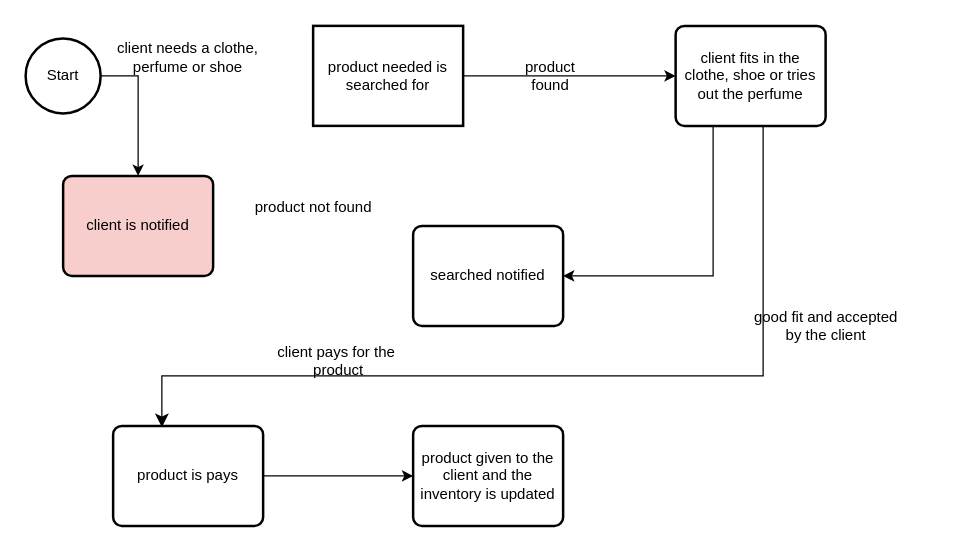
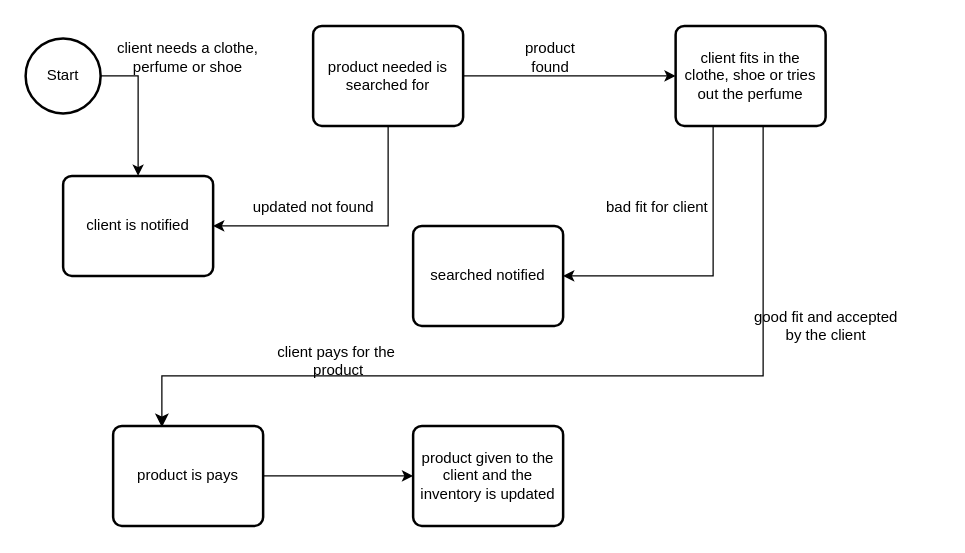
node "product needed is searched for": shape rectangle -> rounded rectangle
node "product found": moved (551, 76) -> (551, 57)
node "product not found": label "product not found" -> "updated not found"
node "bad fit for client": added
node "client is notified": fillcolor #f8cecc -> #ffffff
edge "product needed is searched for" -> "client is notified": added
